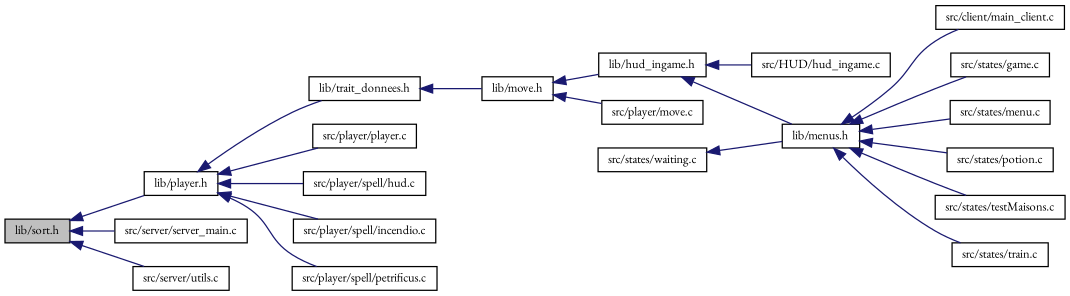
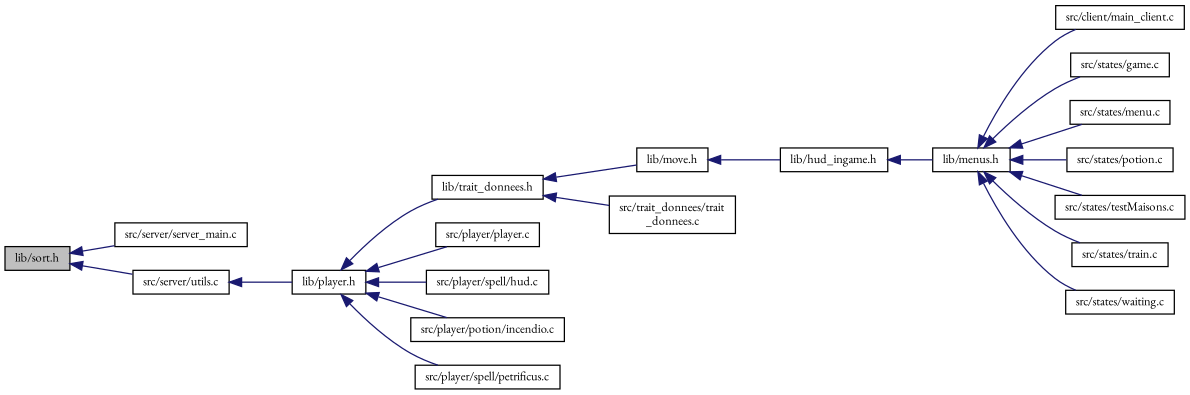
node "src/HUD/hud_ingame.c": removed
node "src/player/move.c": removed
edge "lib/menus.h" -> "src/states/waiting.c": reversed
edge "lib/player.h" -> "lib/sort.h": now "lib/player.h" -> "src/server/utils.c"
node "src/trait_donnees/trait _donnees.c": added
node "src/player/spell/incendio.c": label "src/player/spell/incendio.c" -> "src/player/potion/incendio.c"
